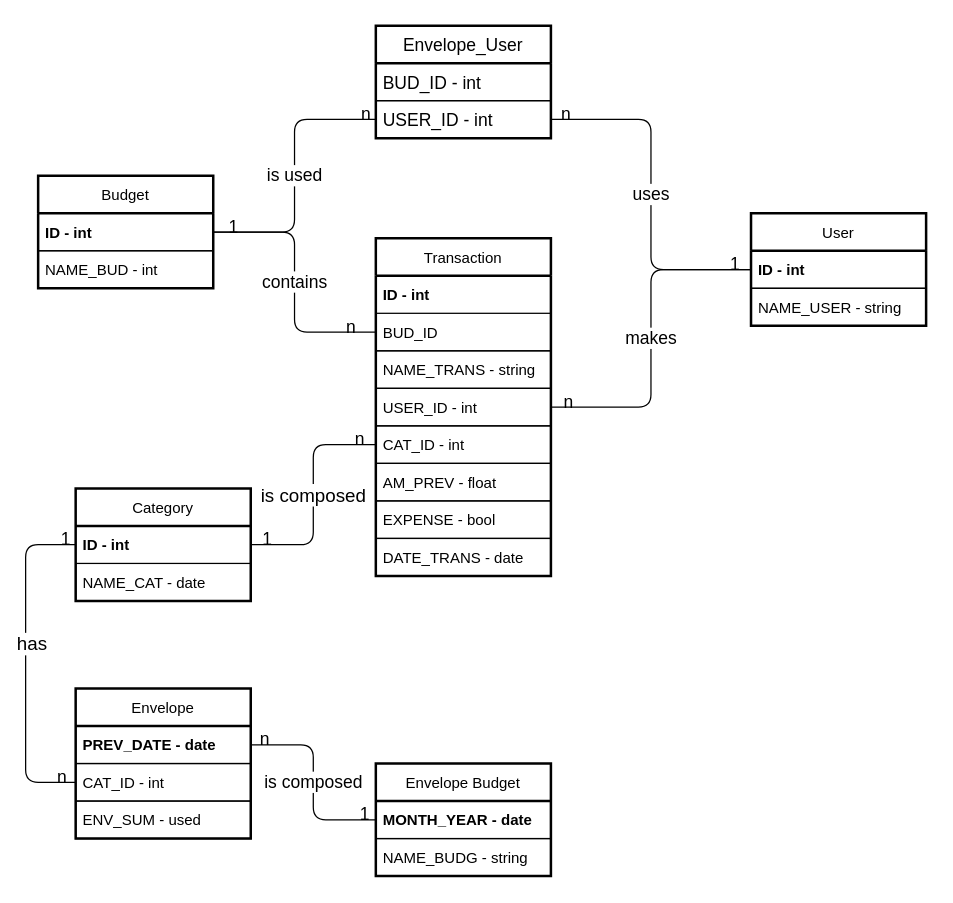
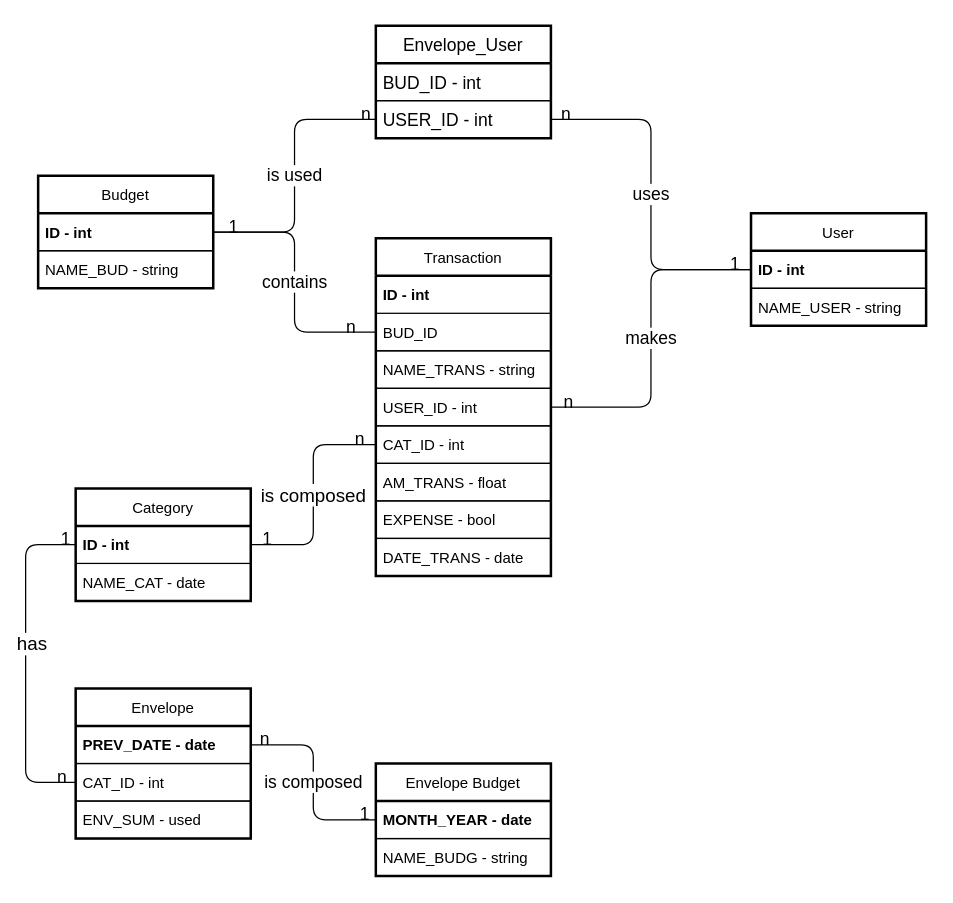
node "NAME_BUD - int": label "NAME_BUD - int" -> "NAME_BUD - string"
node "AM_PREV - float": label "AM_PREV - float" -> "AM_TRANS - float"
